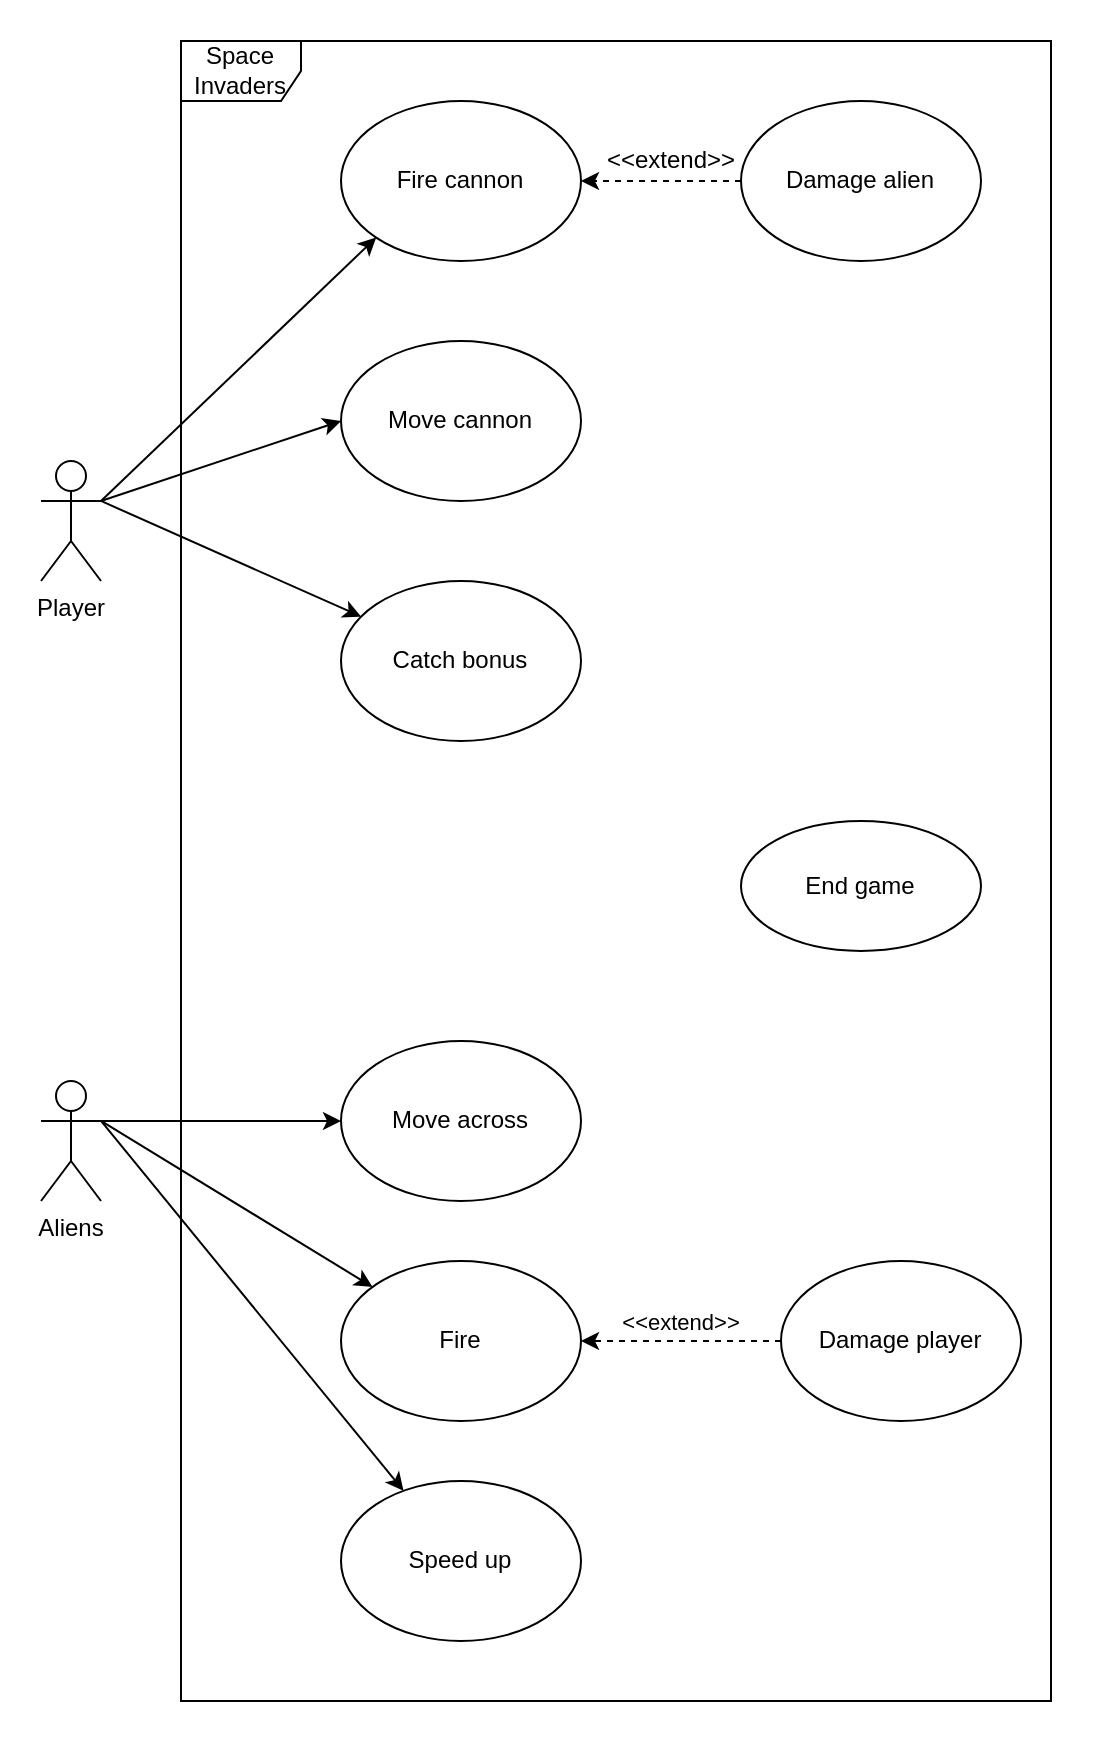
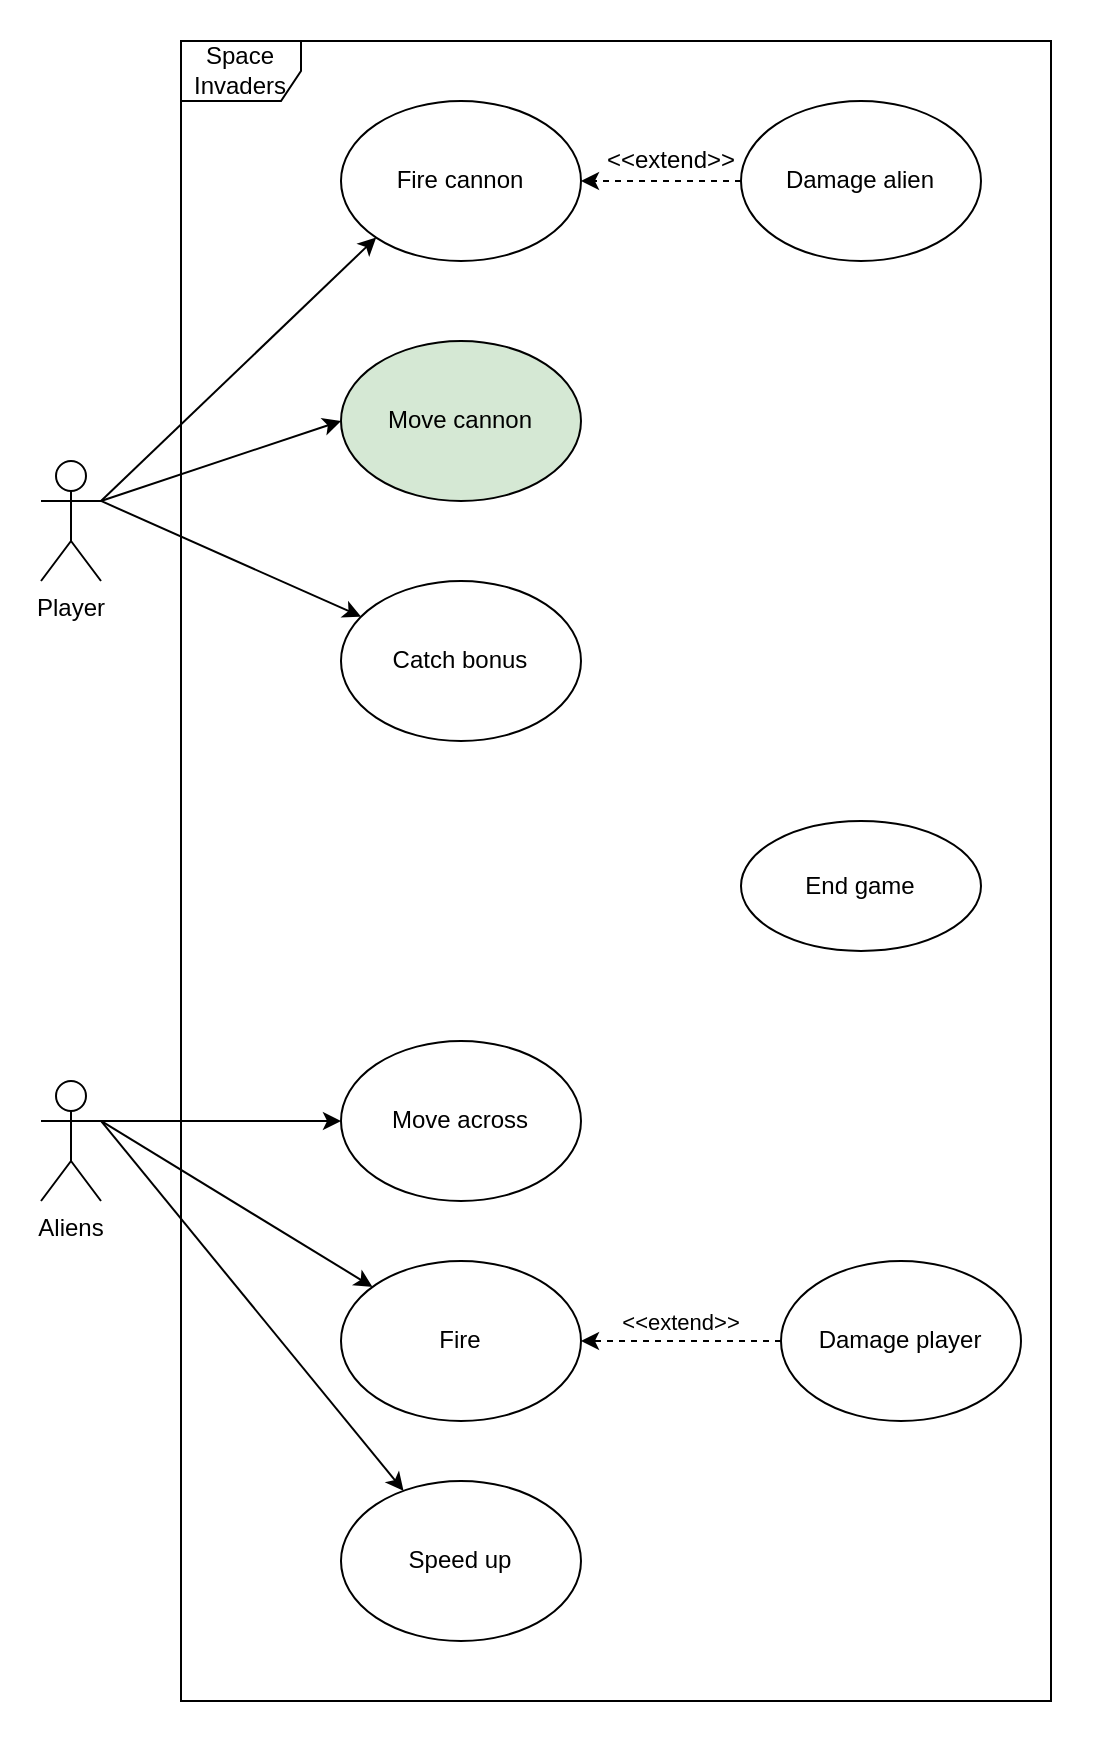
node "Move cannon": fillcolor #ffffff -> #d5e8d4
